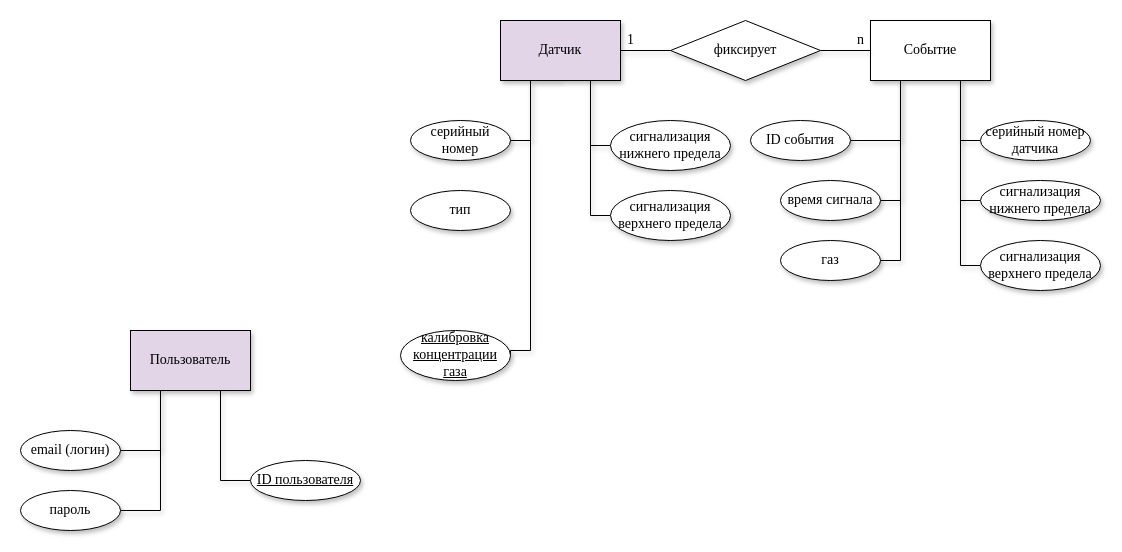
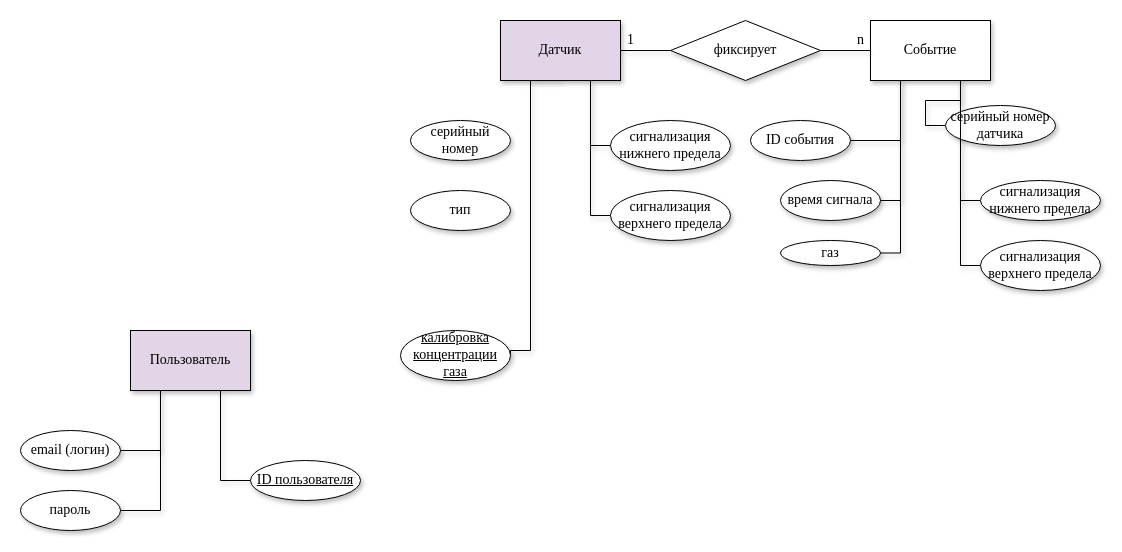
edge "Датчик" -- "серийный номер": removed
node "серийный номер датчика": moved (1036, 141) -> (1001, 126)
node "газ": size 100x40 -> 100x25
